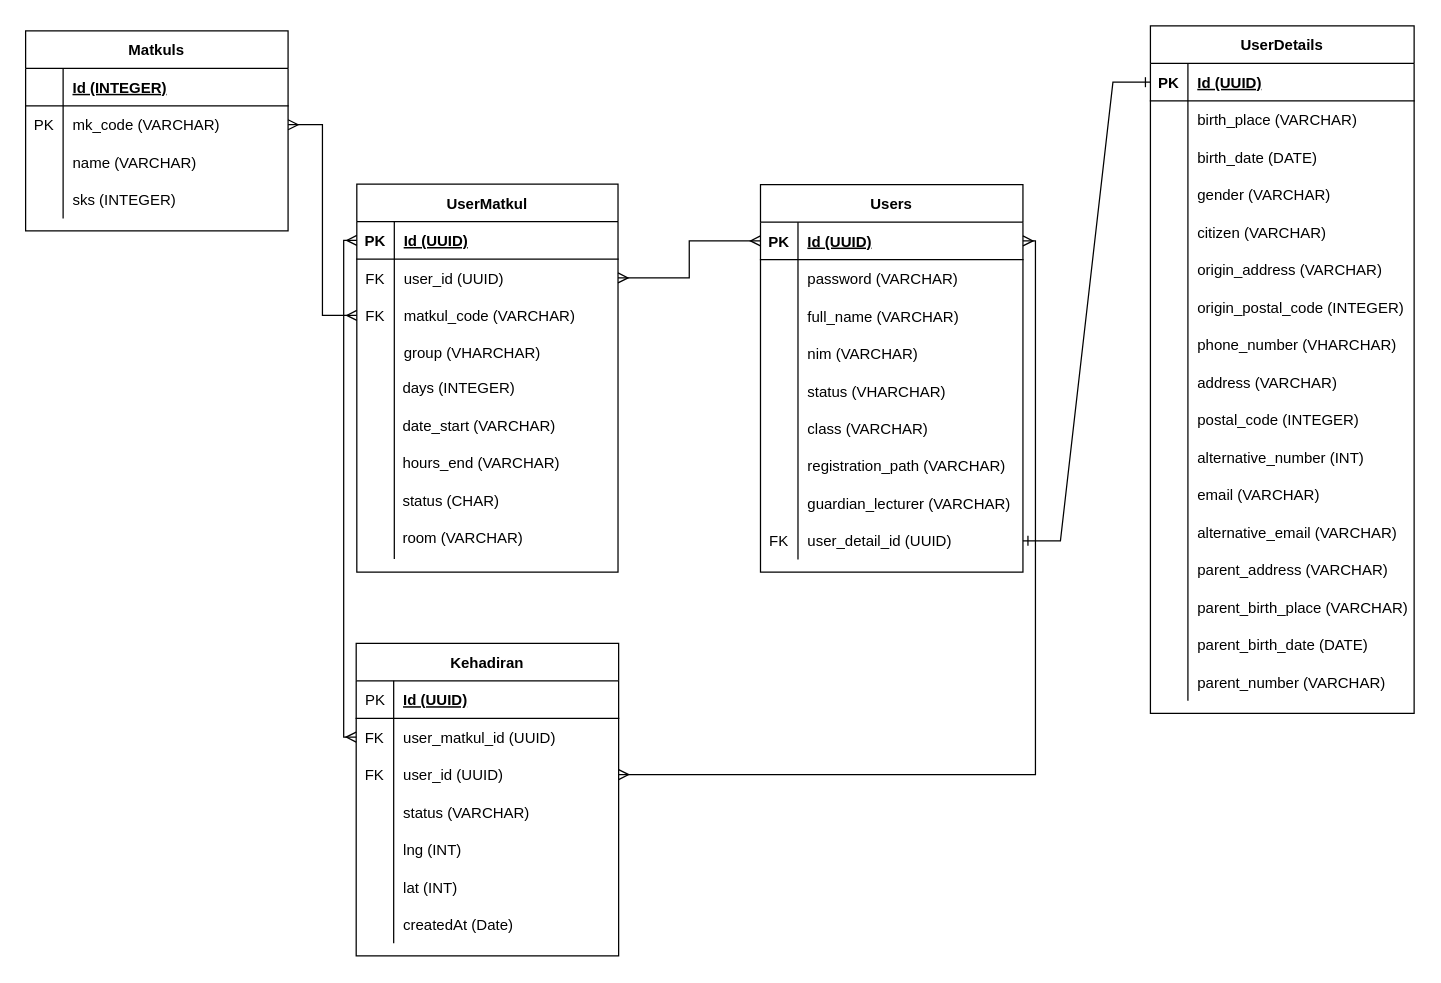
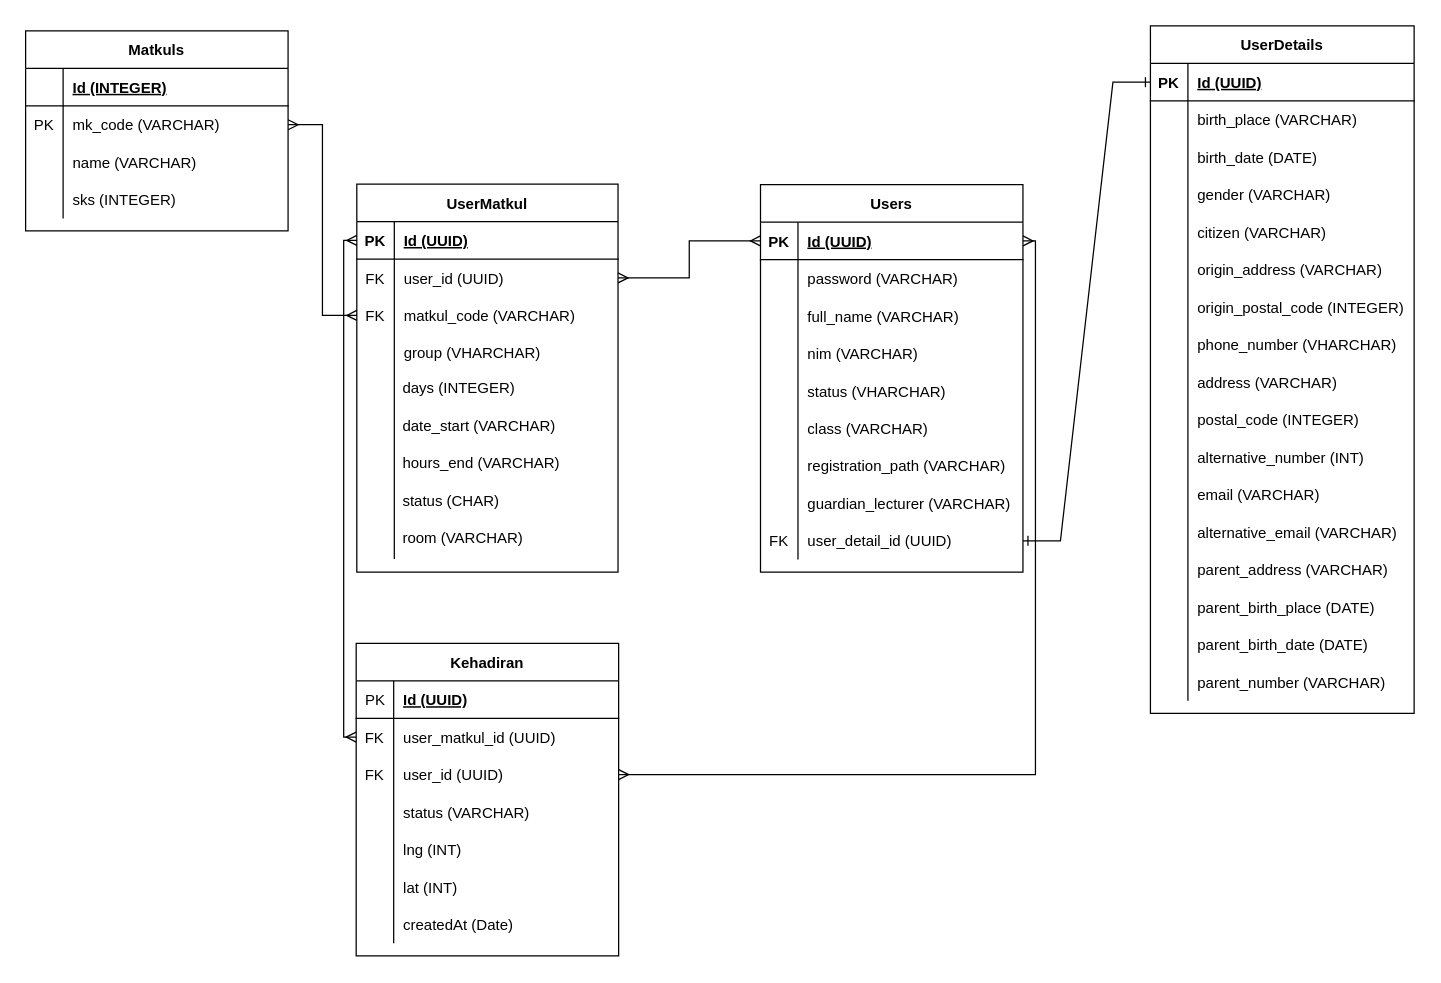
node "parent_birth_place (VARCHAR)": label "parent_birth_place (VARCHAR)" -> "parent_birth_place (DATE)"
